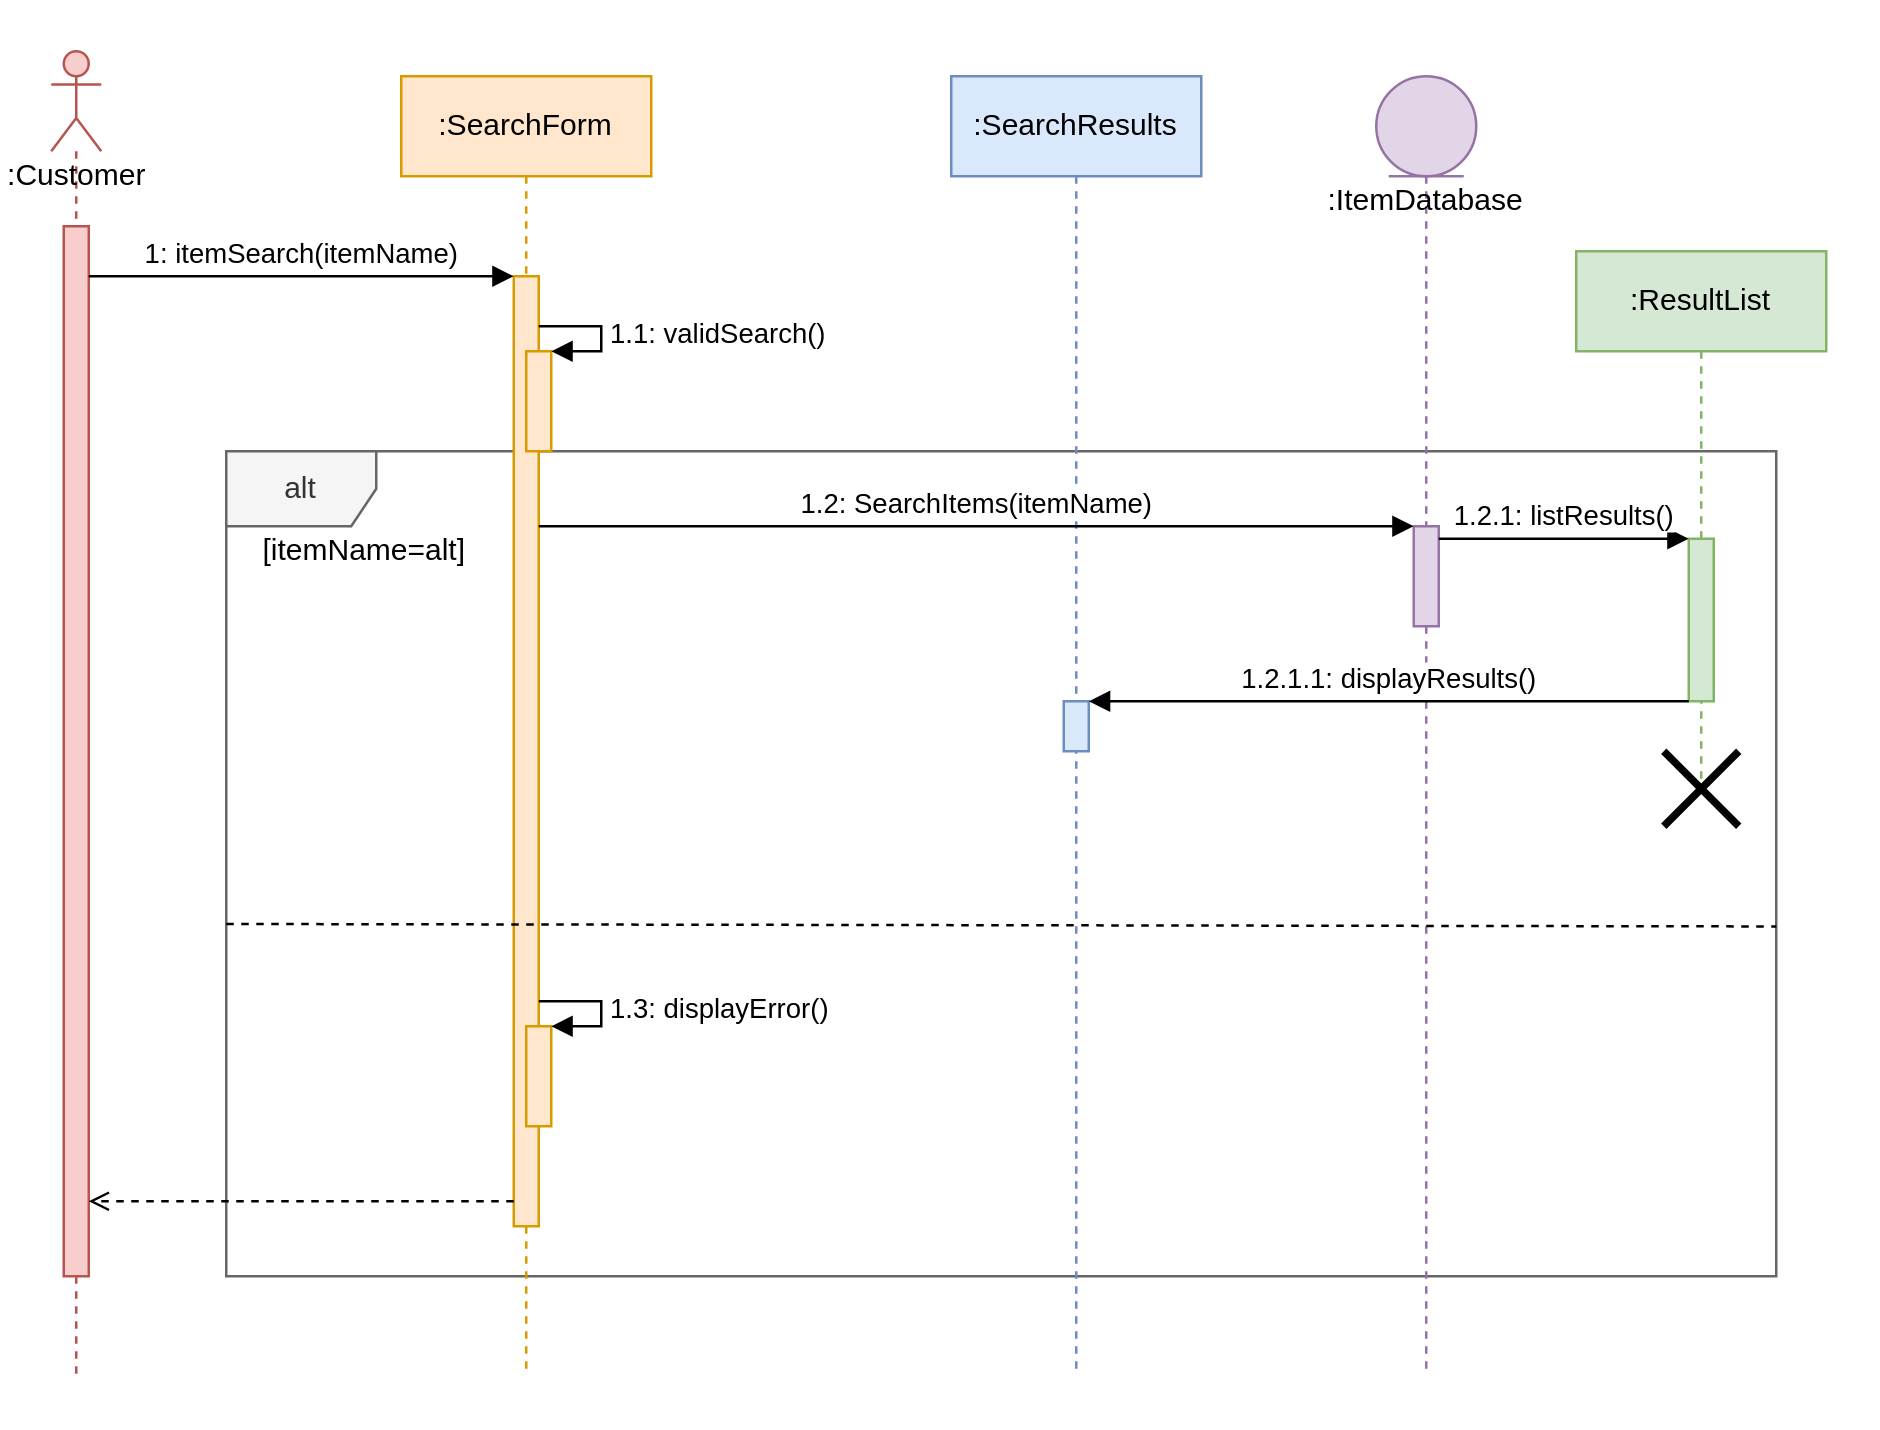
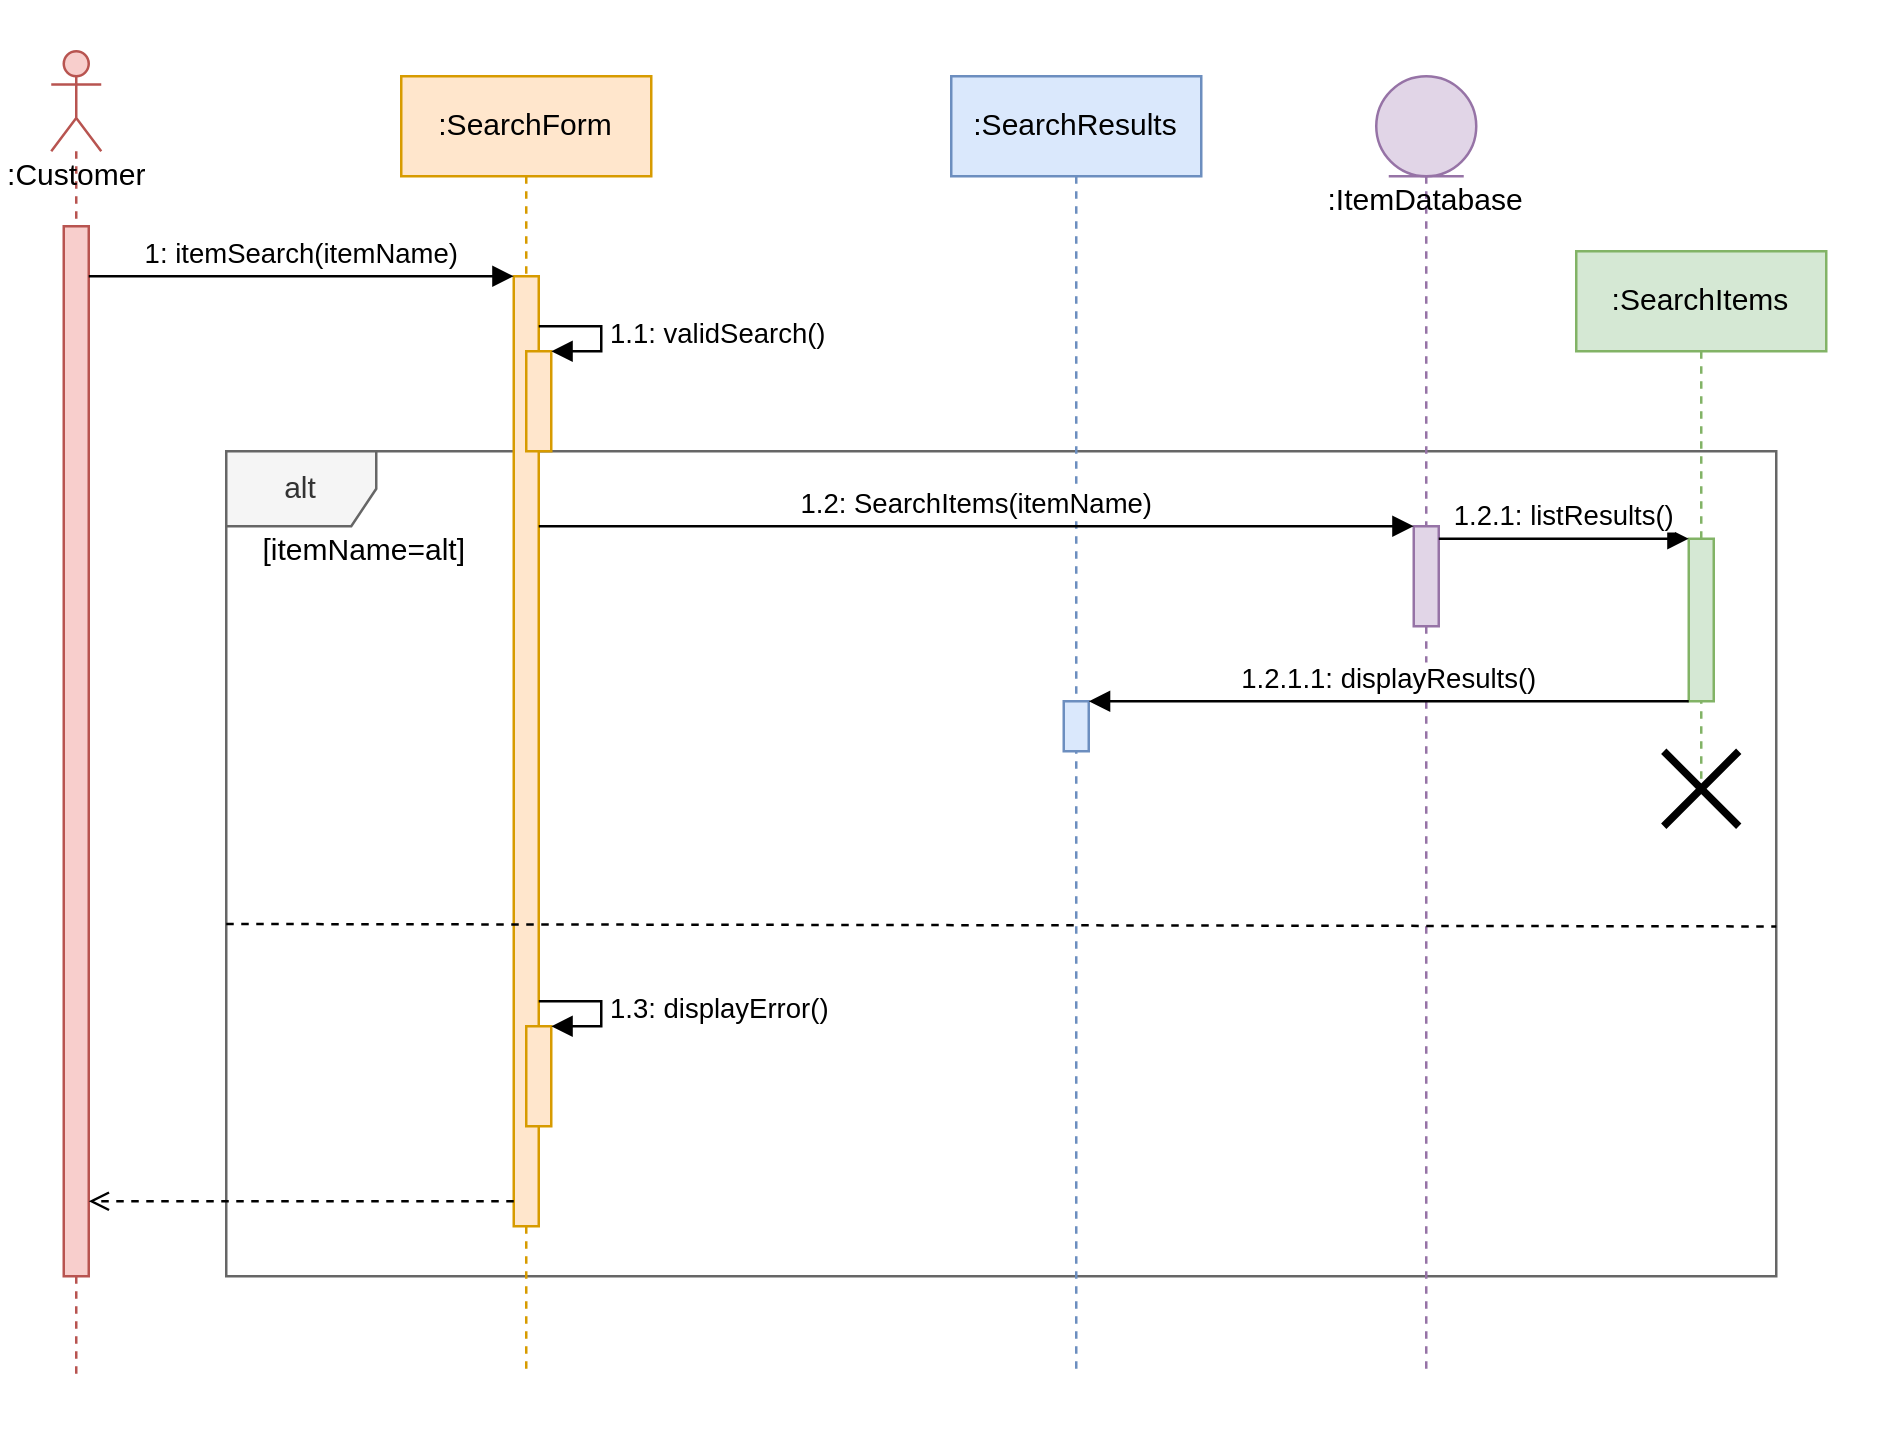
node ":ResultList": label ":ResultList" -> ":SearchItems"
